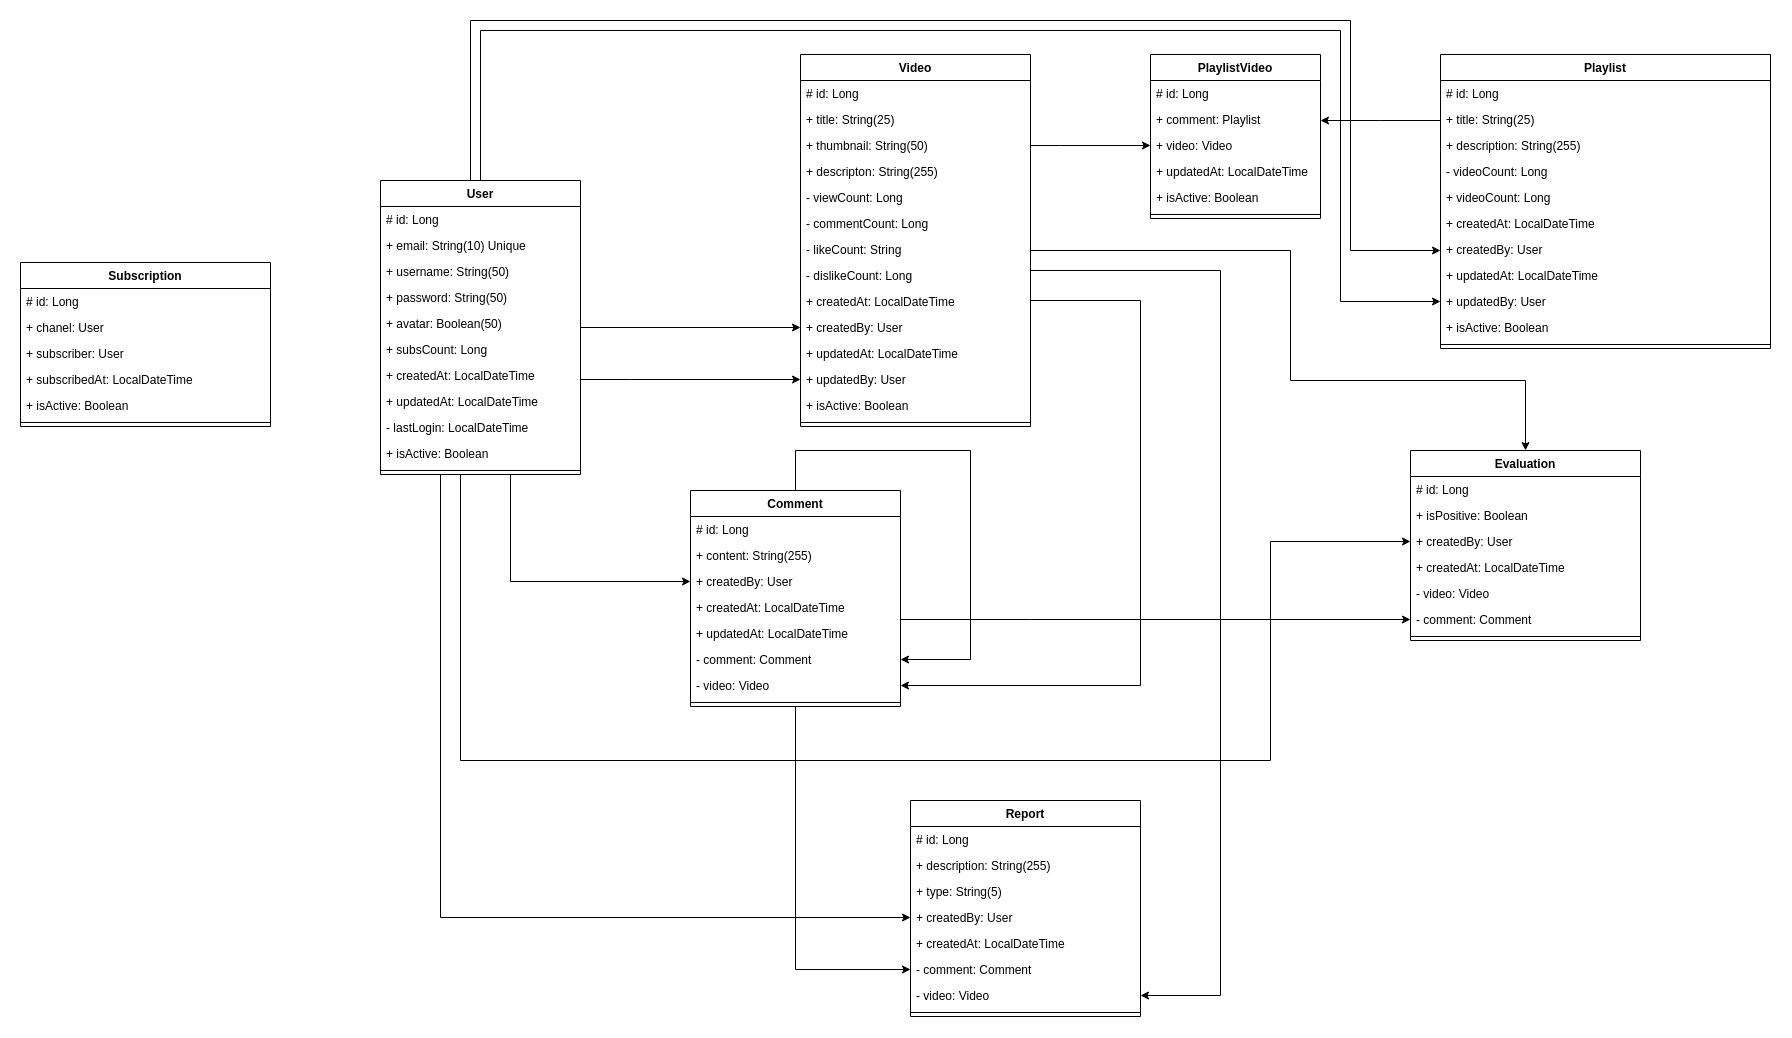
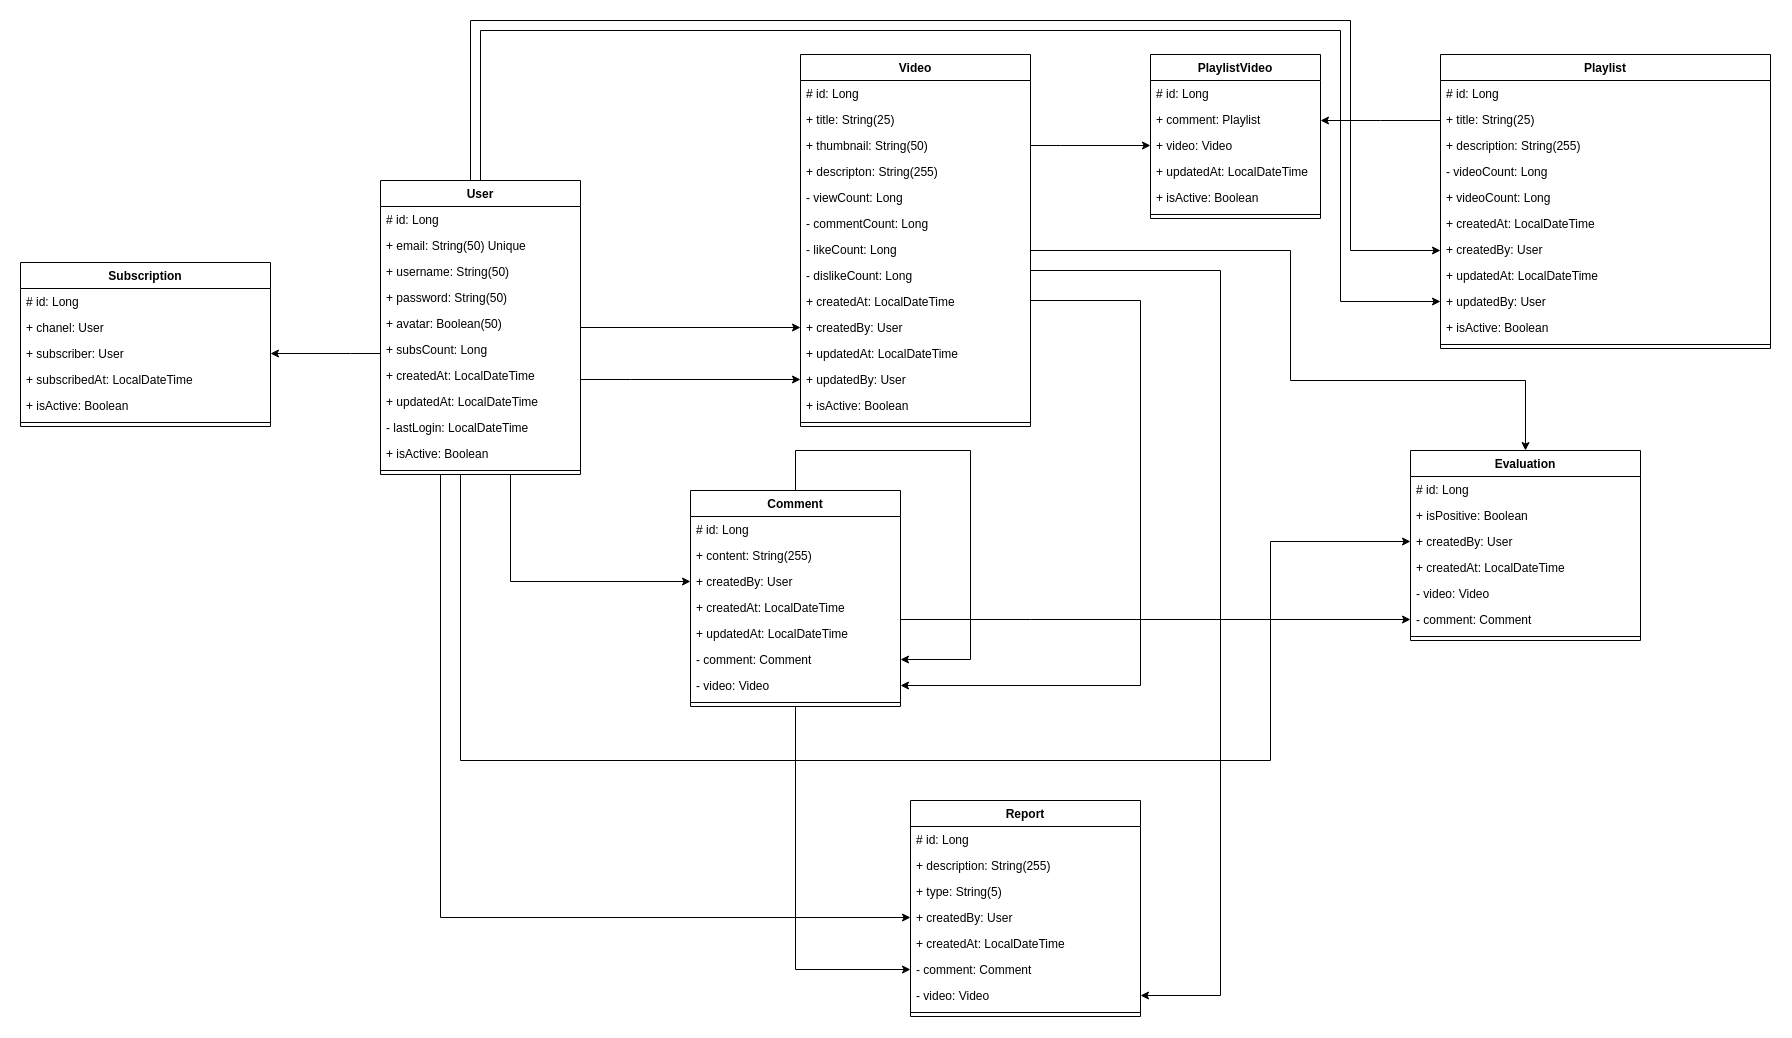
node "+ email: String(10) Unique": label "+ email: String(10) Unique" -> "+ email: String(50) Unique"
node "- likeCount: String": label "- likeCount: String" -> "- likeCount: Long"
edge "User" -> "+ subscriber: User": added
